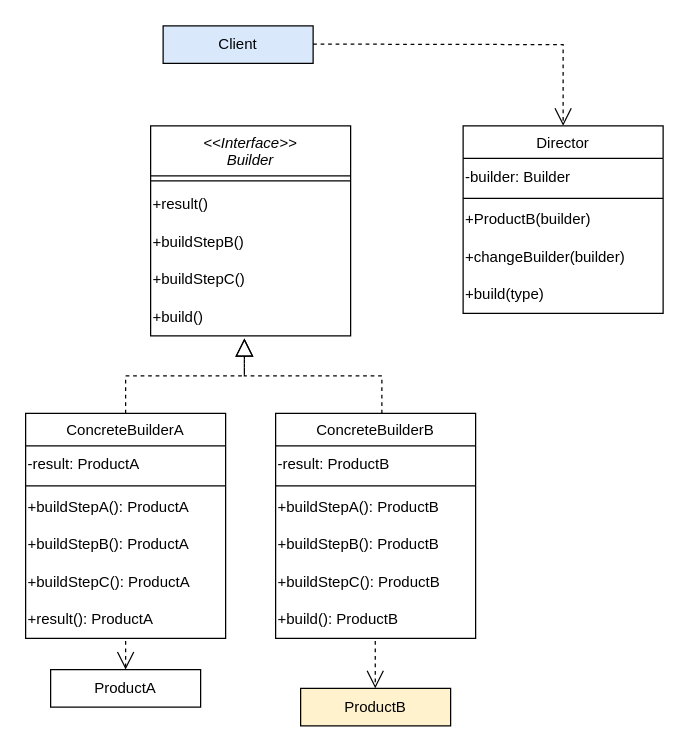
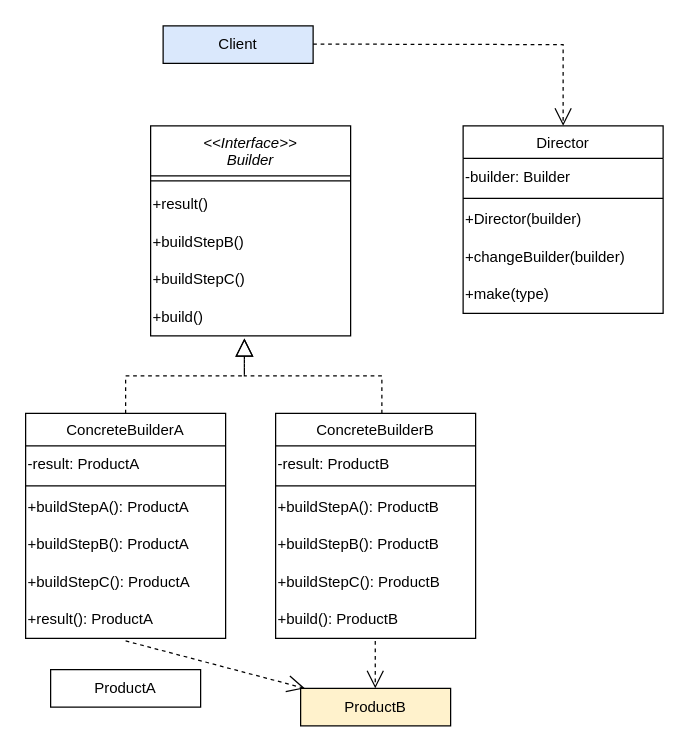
node "+ProductB(builder)": label "+ProductB(builder)" -> "+Director(builder)"
node "+build(type)": label "+build(type)" -> "+make(type)"
edge "+result(): ProductA" -> "ProductA": now "+result(): ProductA" -> "ProductB"
